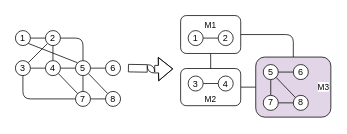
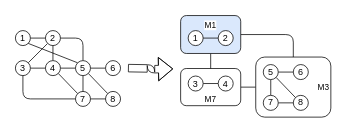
node "M1": fillcolor #ffffff -> #dae8fc
node "M3": fillcolor #e1d5e7 -> #ffffff
node "M2": label "M2" -> "M7"
